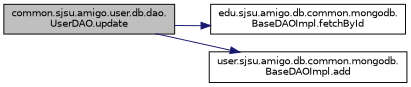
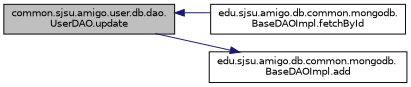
edge "common.sjsu.amigo.user.db.dao. UserDAO.update" -> "edu.sjsu.amigo.db.common.mongodb. BaseDAOImpl.fetchById": reversed
node "user.sjsu.amigo.db.common.mongodb. BaseDAOImpl.add": label "user.sjsu.amigo.db.common.mongodb. BaseDAOImpl.add" -> "edu.sjsu.amigo.db.common.mongodb. BaseDAOImpl.add"
